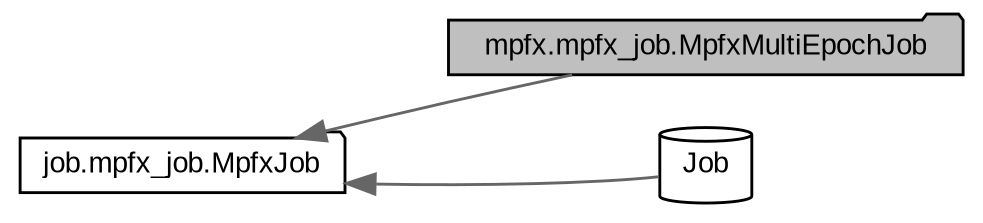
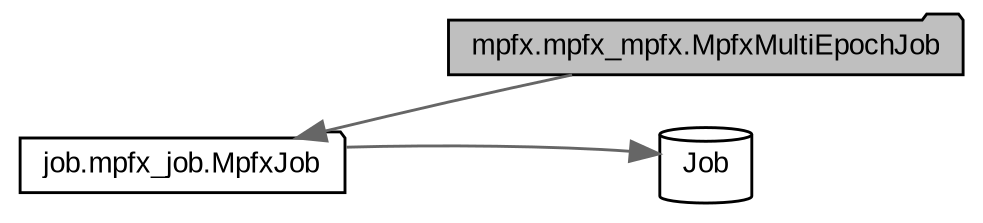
node "mpfx.mpfx_job.MpfxMultiEpochJob": label "mpfx.mpfx_job.MpfxMultiEpochJob" -> "mpfx.mpfx_mpfx.MpfxMultiEpochJob"
edge "Job" -> "job.mpfx_job.MpfxJob": reversed
